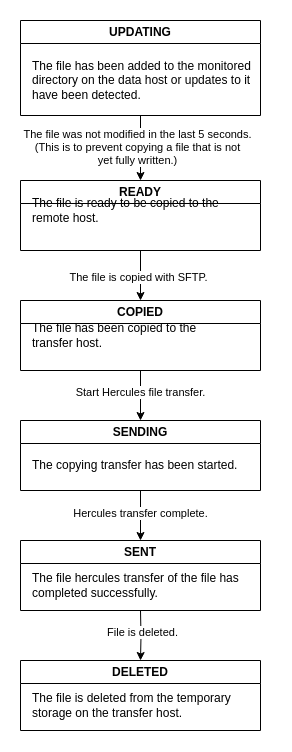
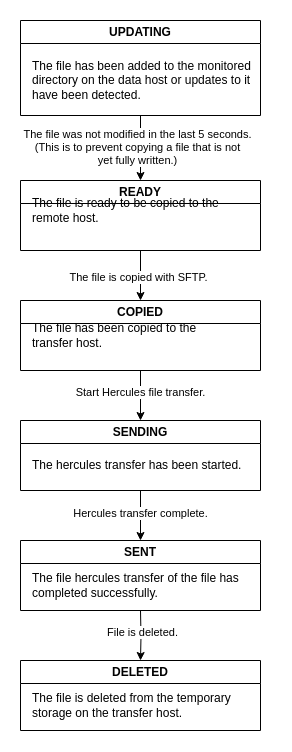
node "The copying transfer has been started.": label "The copying transfer has been started." -> "The hercules transfer has been started."
